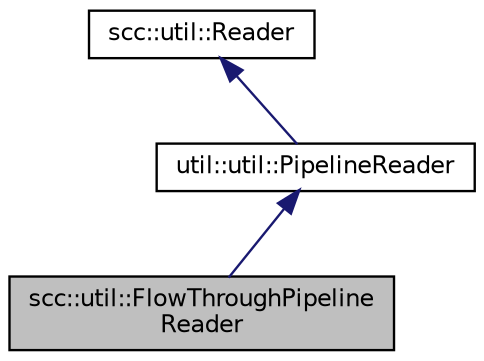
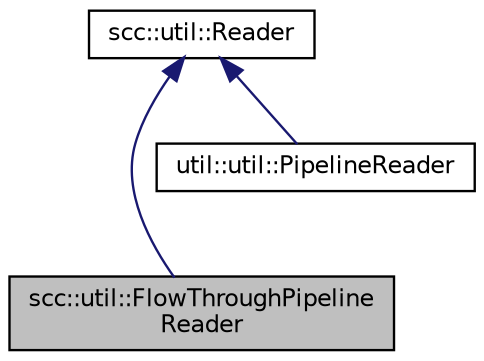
edge "scc::util::FlowThroughPipeline Reader" -> "util::util::PipelineReader": now "scc::util::FlowThroughPipeline Reader" -> "scc::util::Reader"
